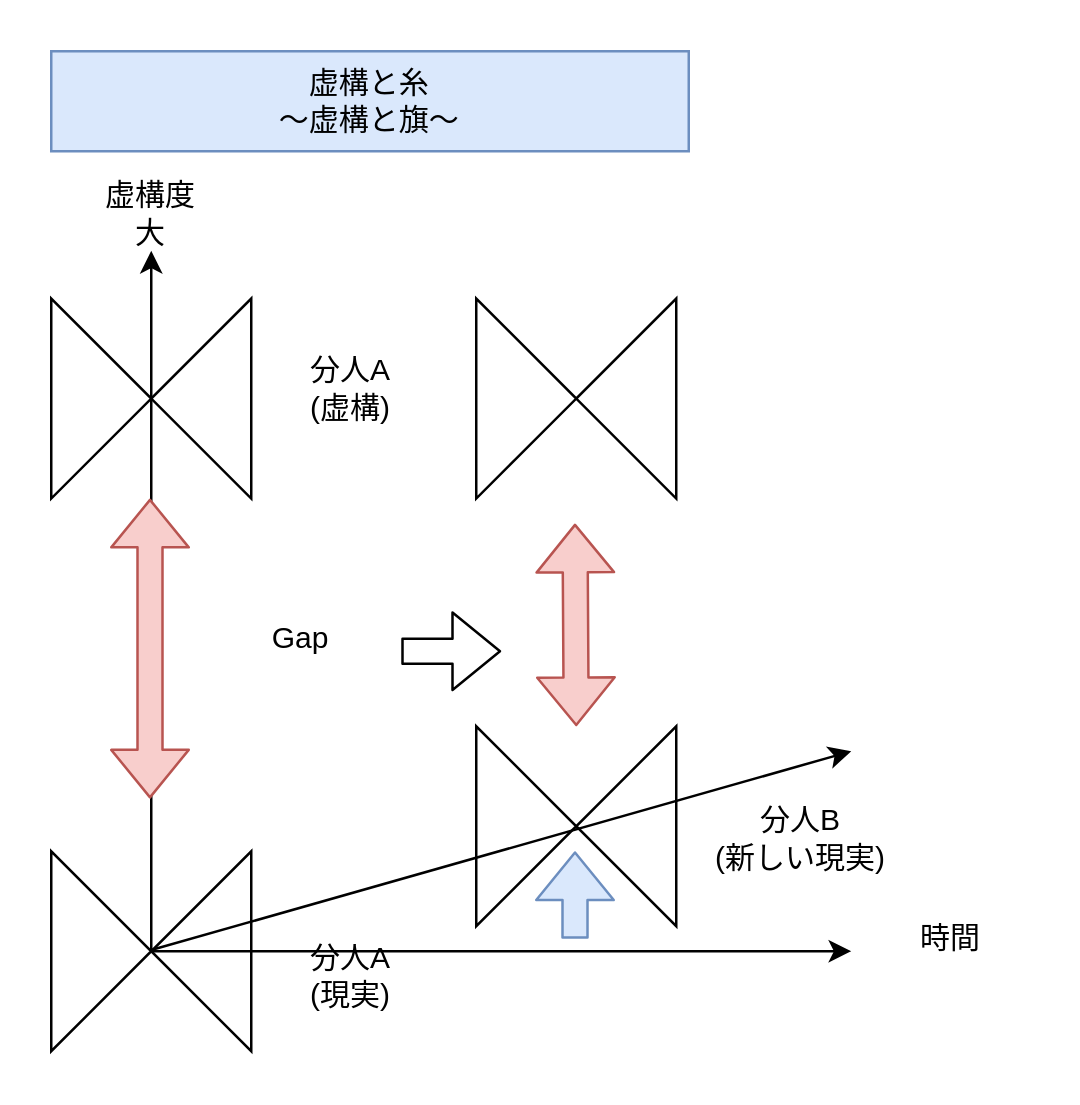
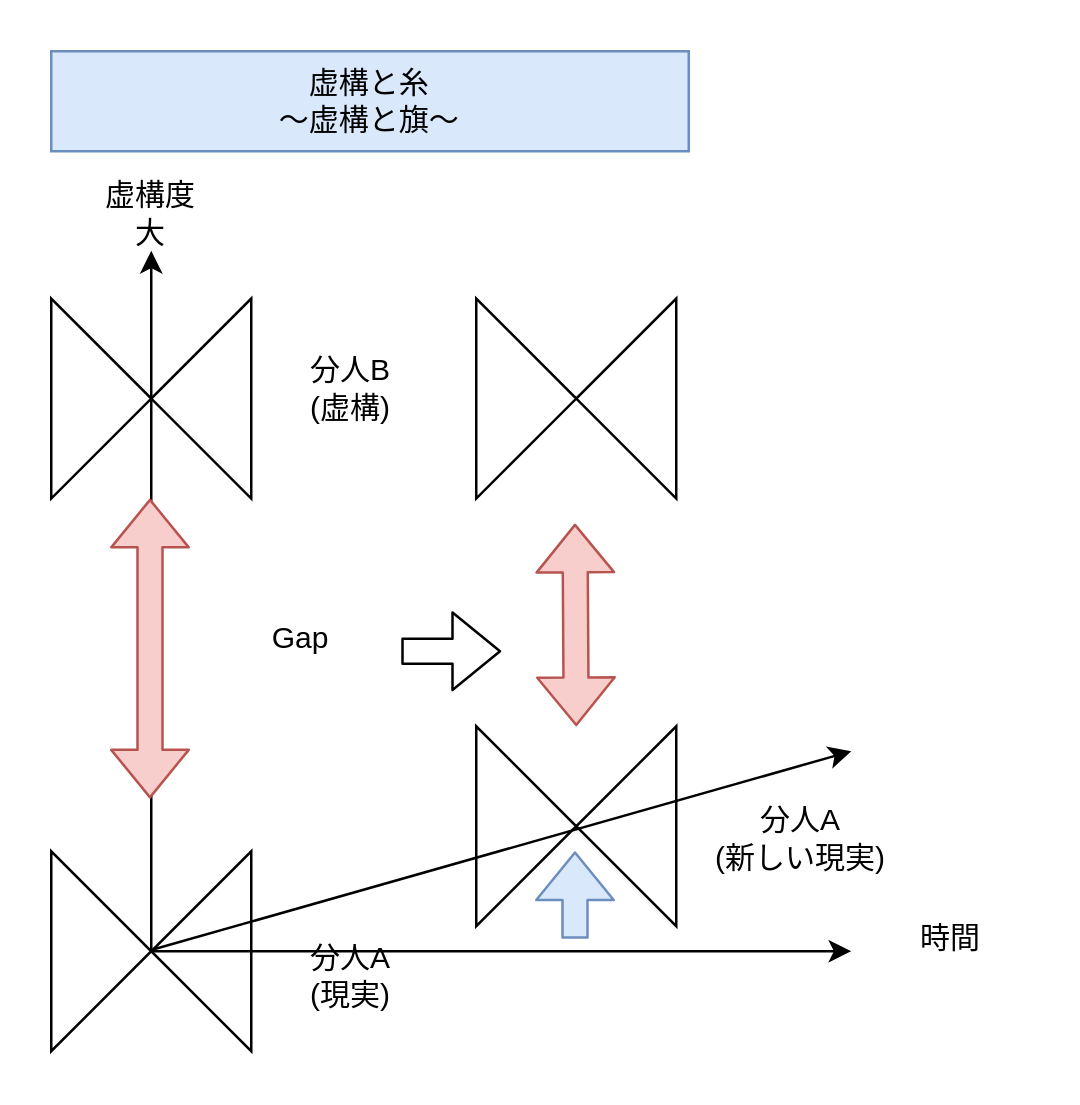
node "分人A (虚構)": label "分人A (虚構)" -> "分人B (虚構)"
node "分人B (新しい現実)": label "分人B (新しい現実)" -> "分人A (新しい現実)"
